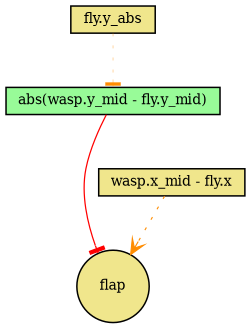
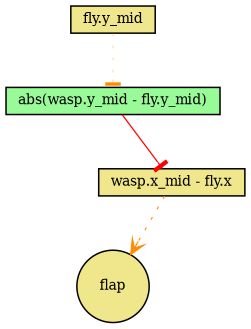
node "fly.y_abs": label "fly.y_abs" -> "fly.y_mid"
edge "abs(wasp.y_mid - fly.y_mid)" -> "flap": now "abs(wasp.y_mid - fly.y_mid)" -> "wasp.x_mid - fly.x"
